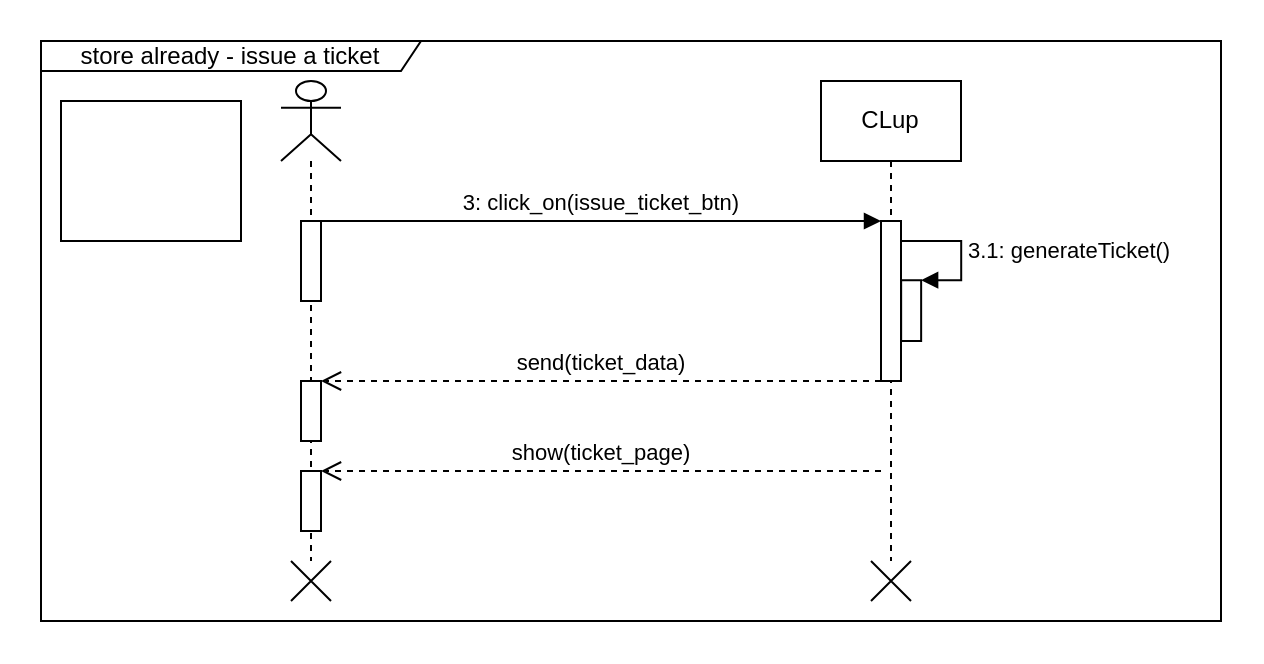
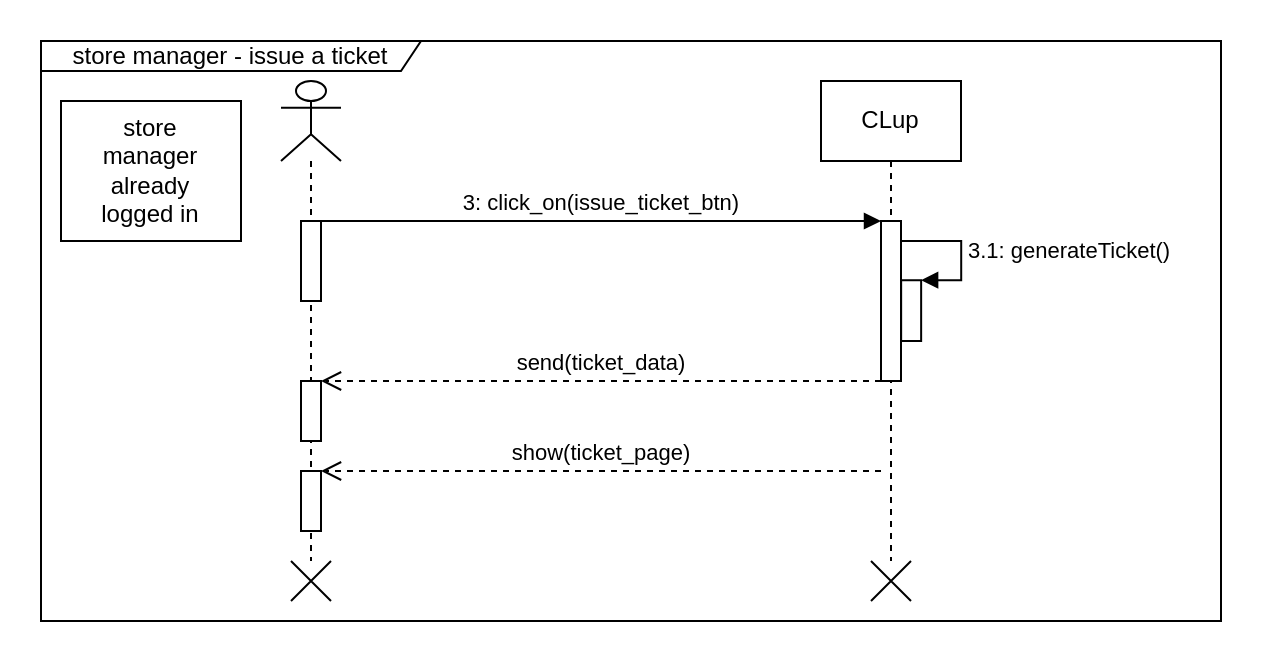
node "store already - issue a ticket": label "store already - issue a ticket" -> "store manager - issue a ticket"
node "store manager already logged in": added
